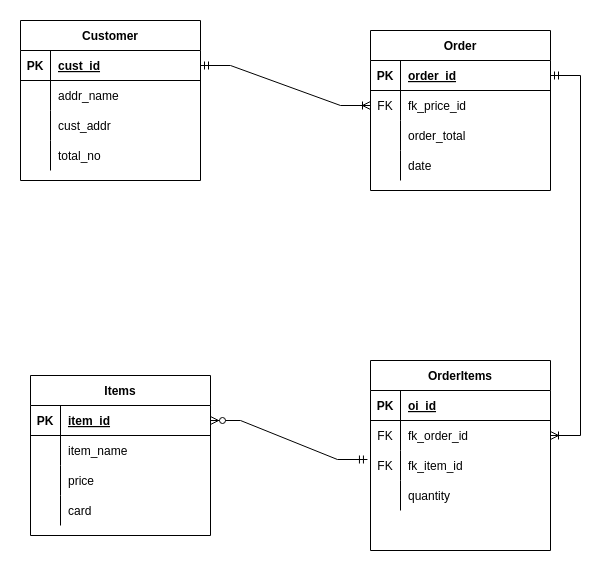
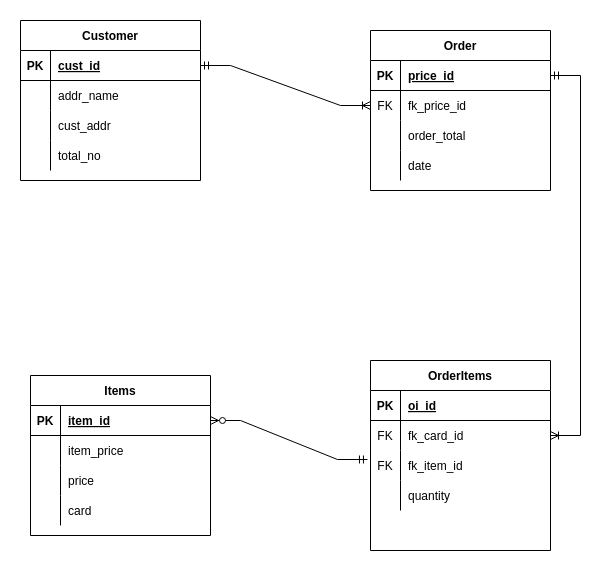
node "order_id": label "order_id" -> "price_id"
node "fk_order_id": label "fk_order_id" -> "fk_card_id"
node "item_name": label "item_name" -> "item_price"
